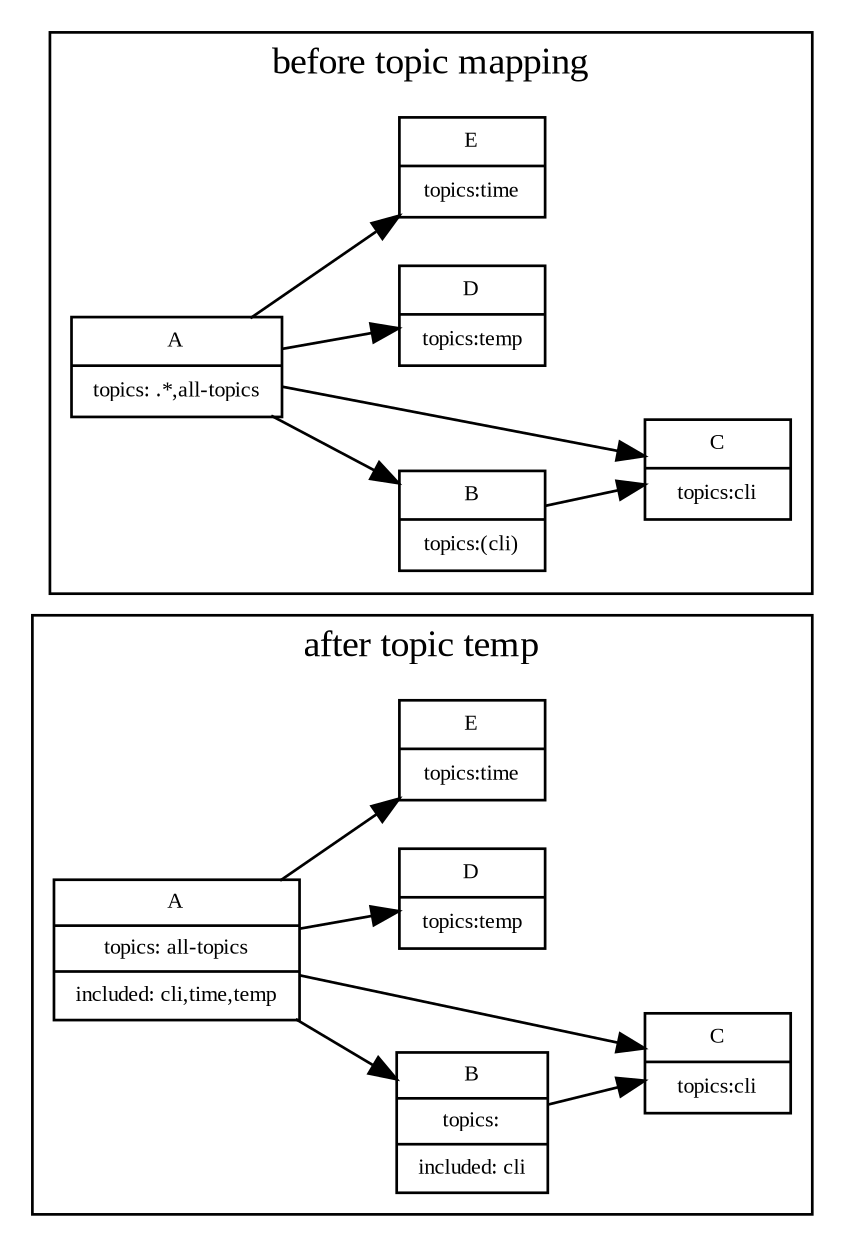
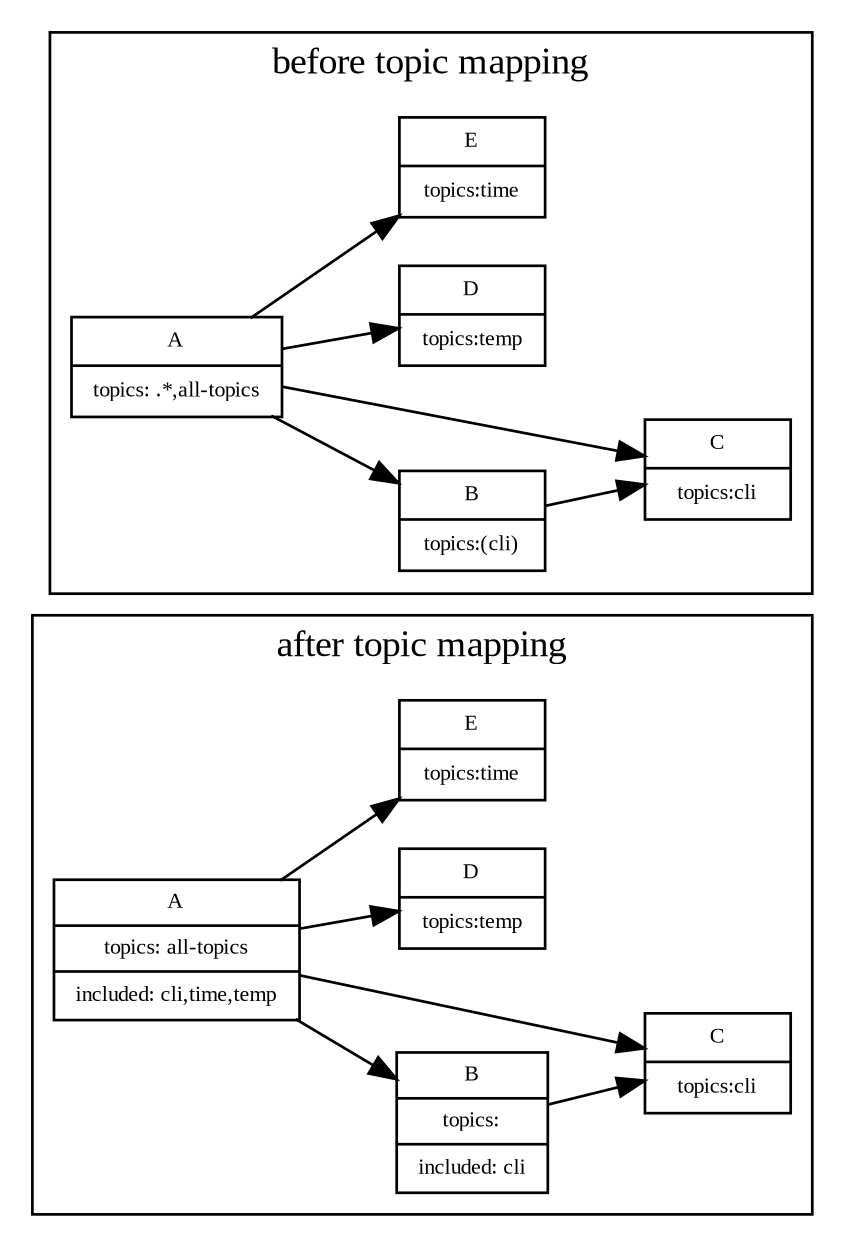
cluster "after topic temp": label "after topic temp" -> "after topic mapping"
